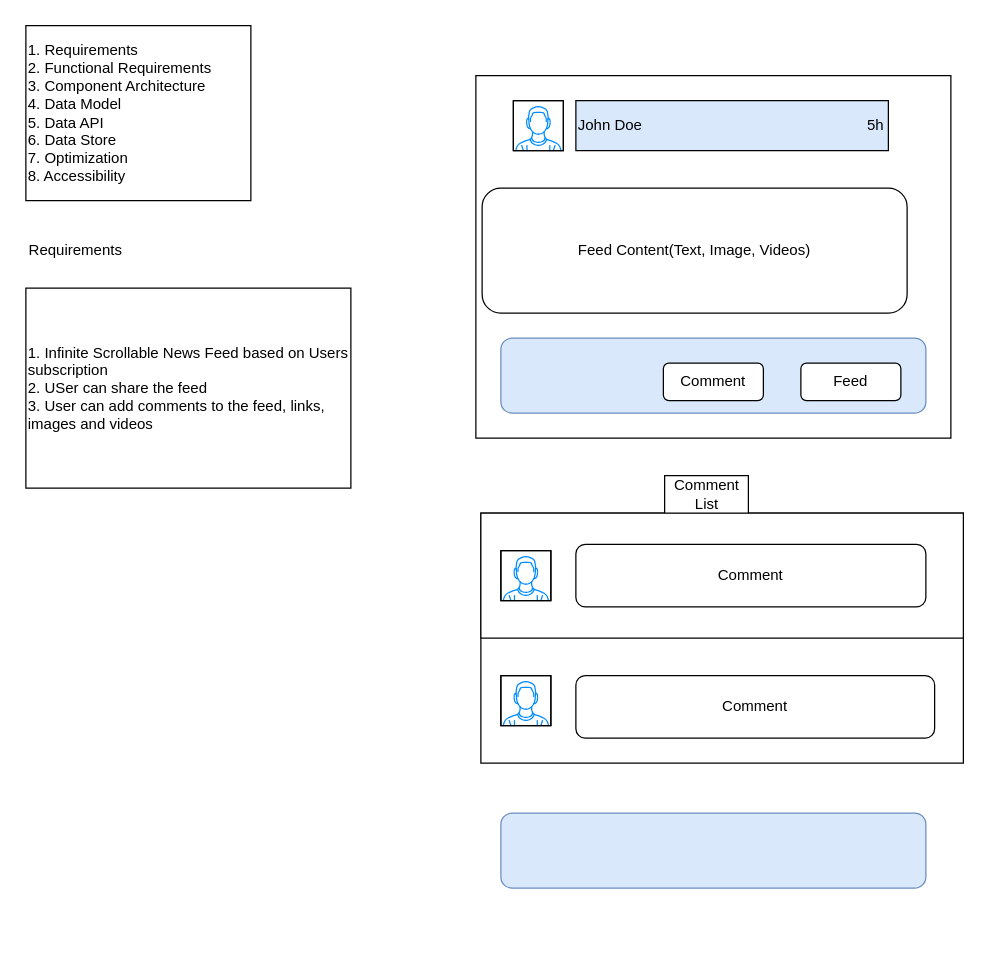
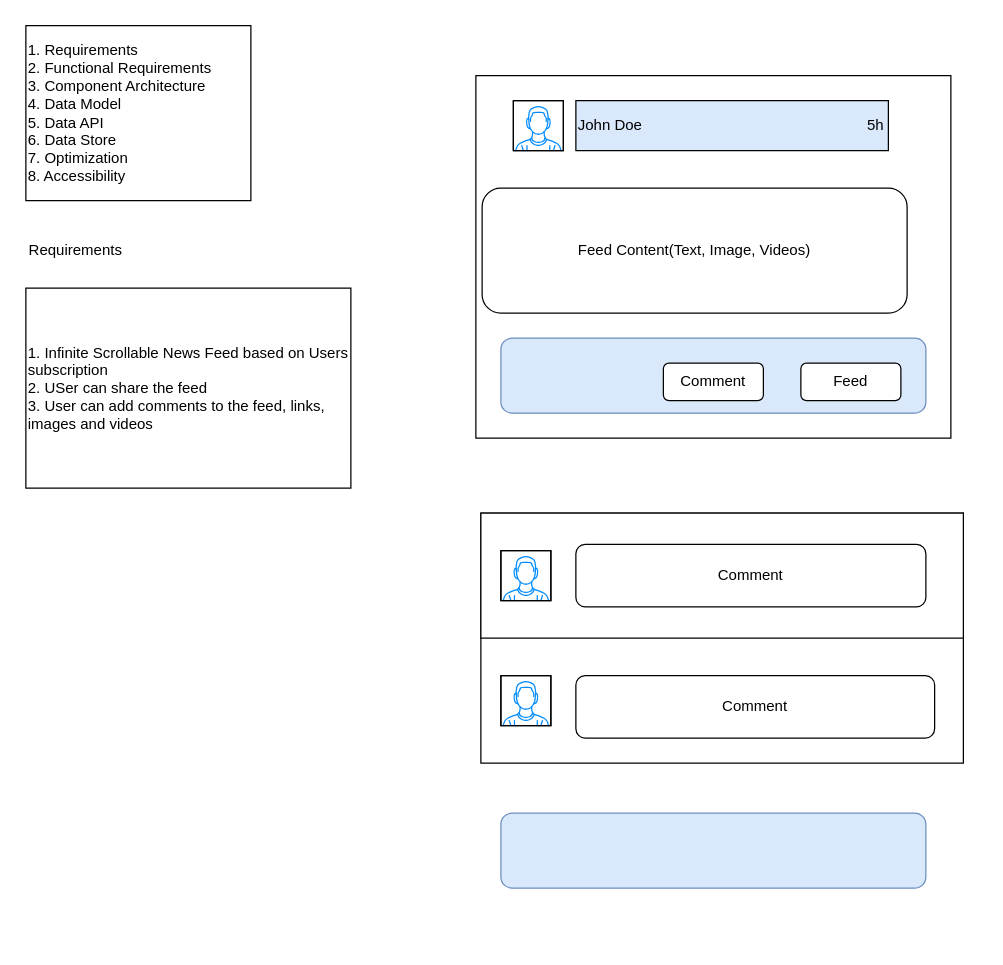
node "Comment List": removed
